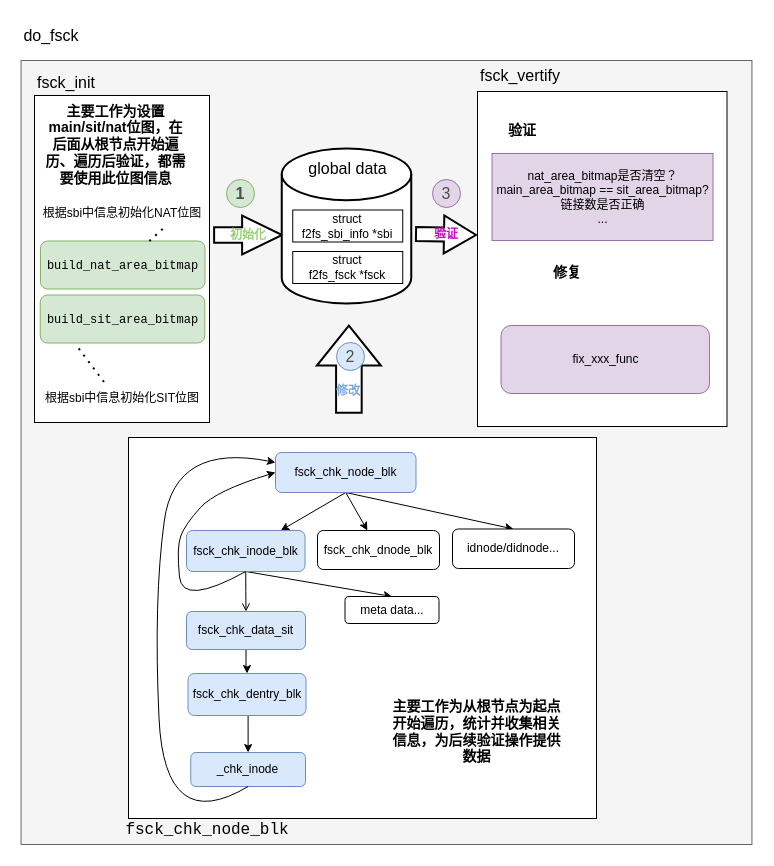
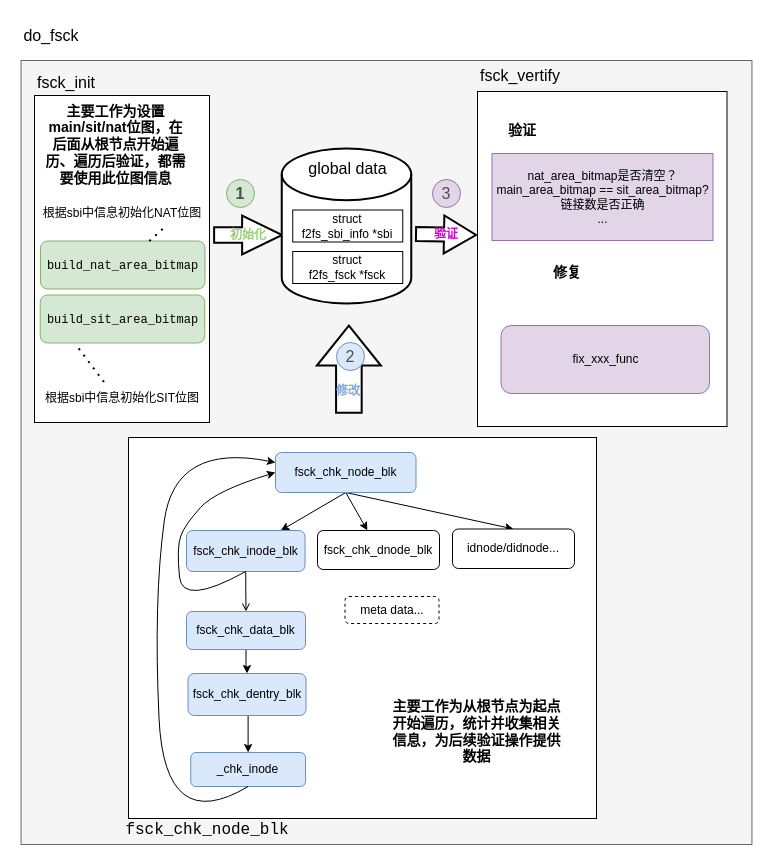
edge "fsck_chk_inode_blk" -> "meta data...": removed
node "meta data...": style solid -> dashed
node "fsck_chk_data_sit": label "fsck_chk_data_sit" -> "fsck_chk_data_blk"
